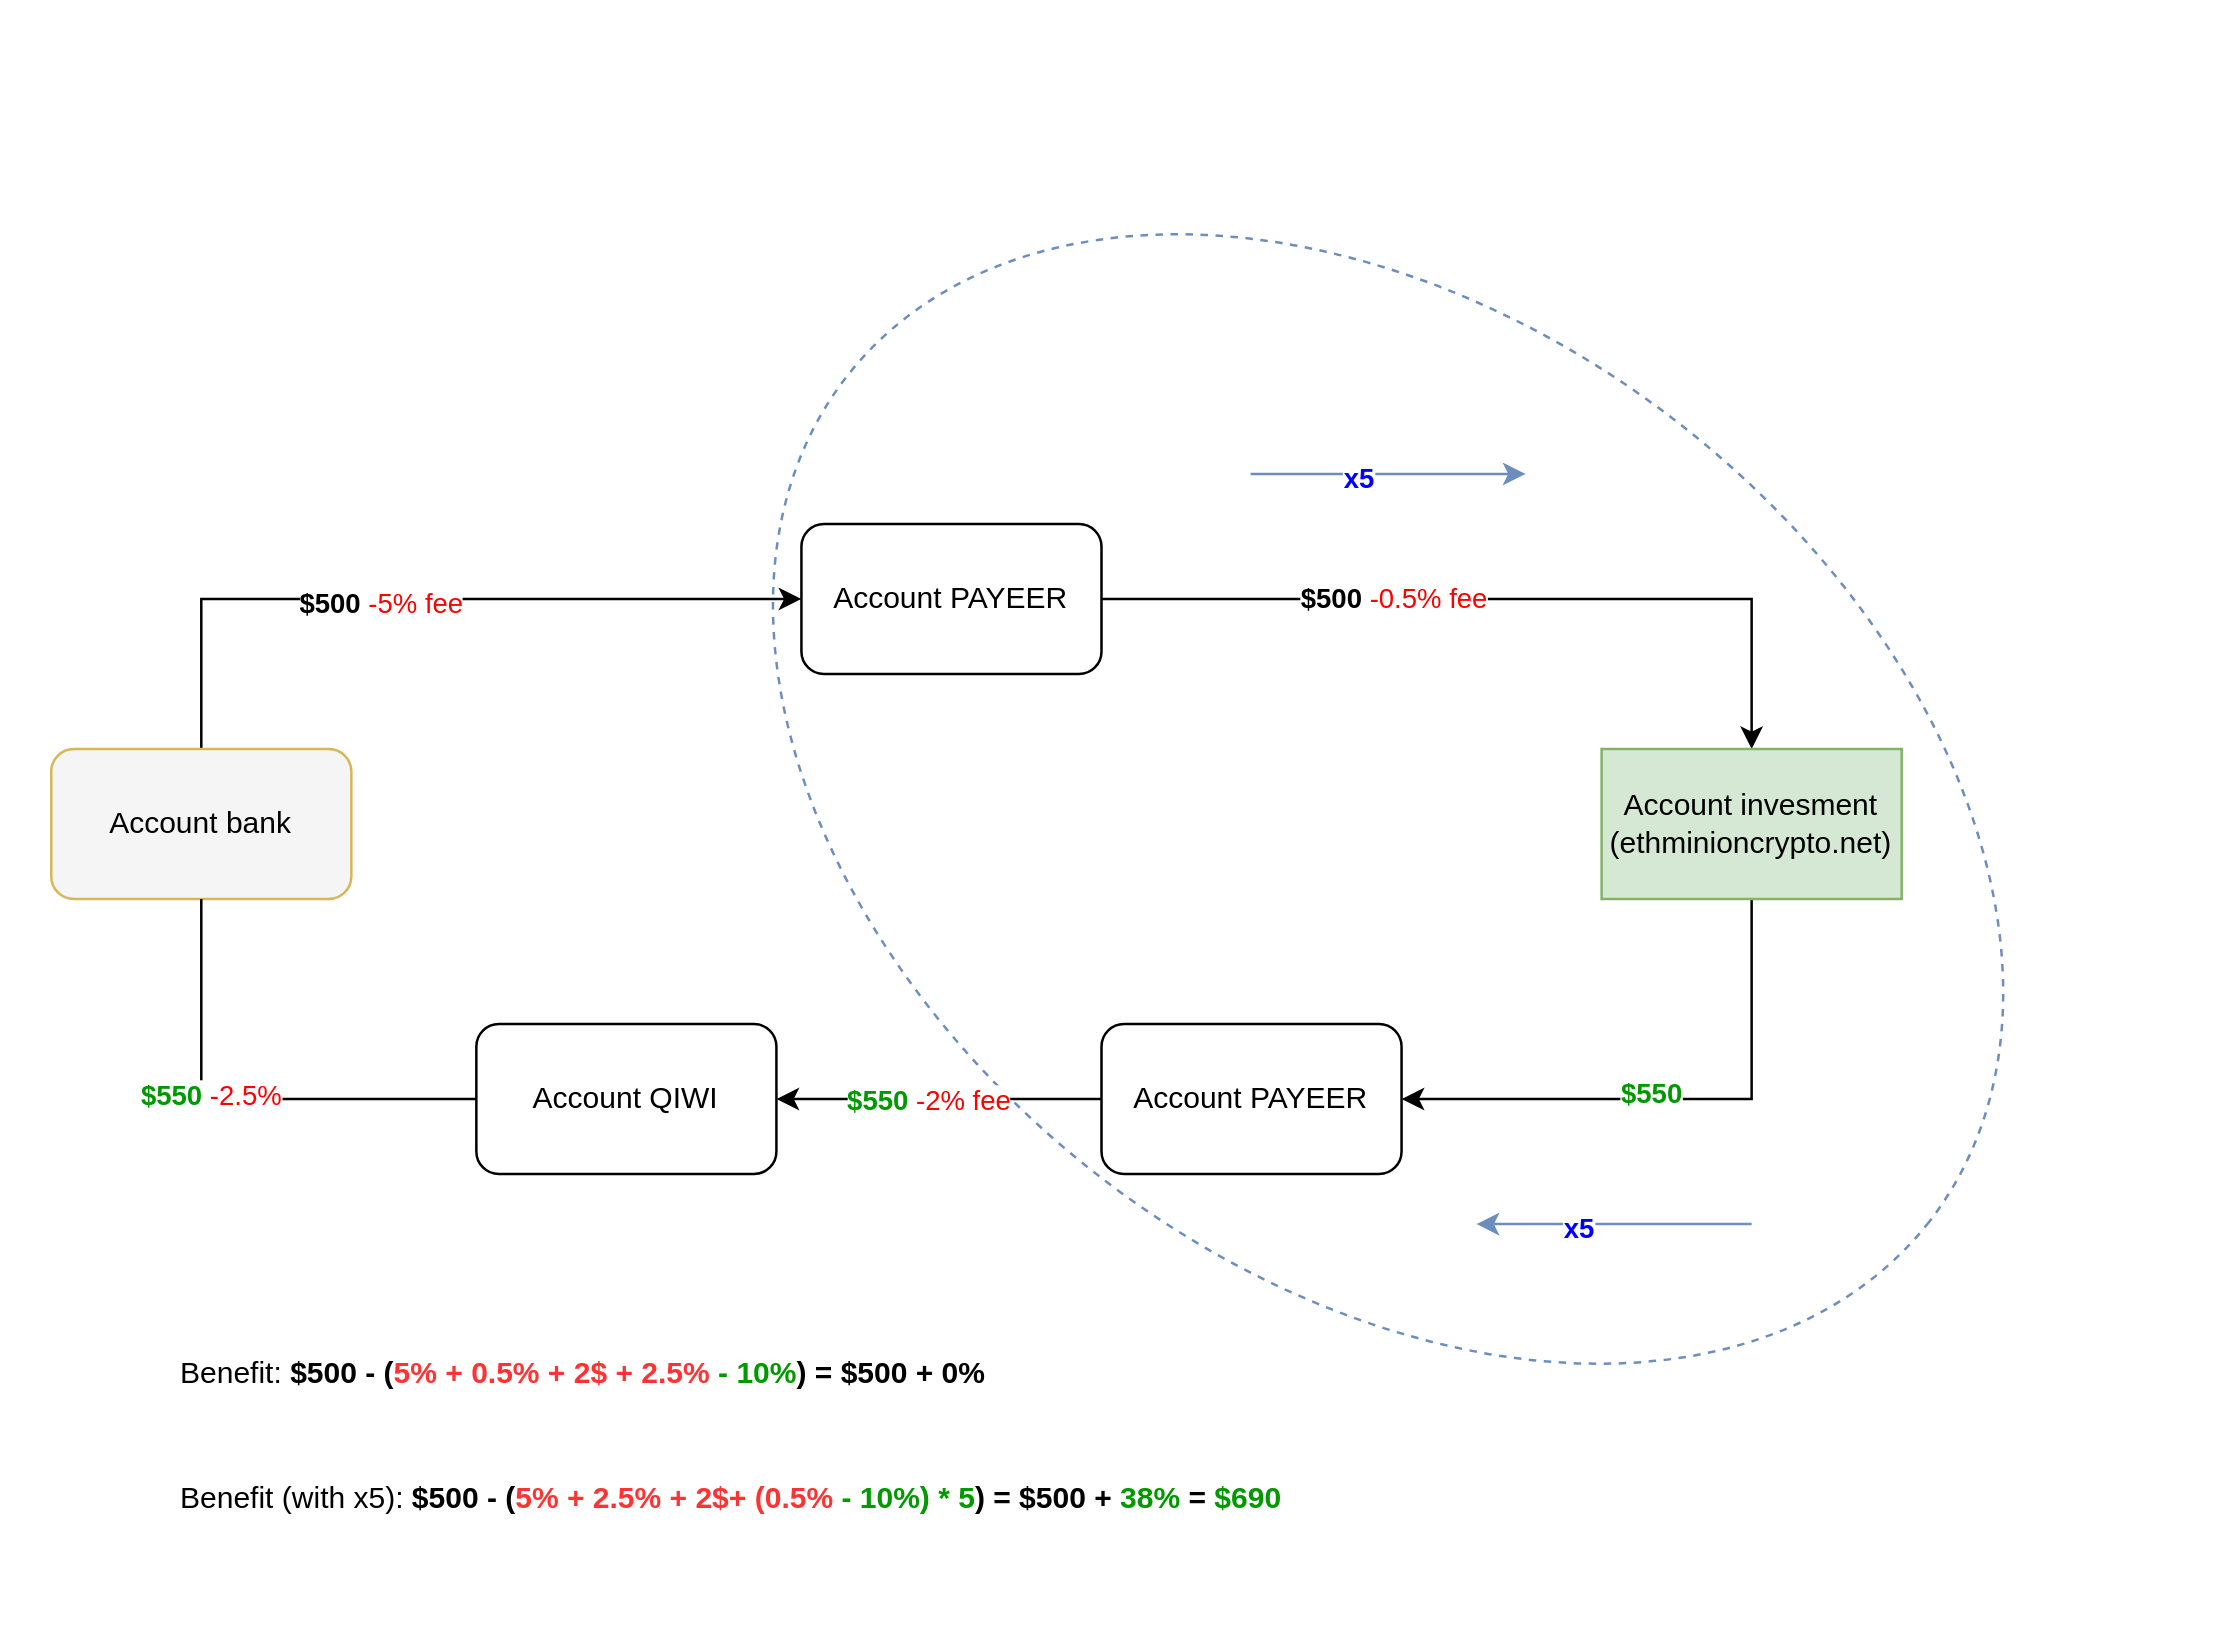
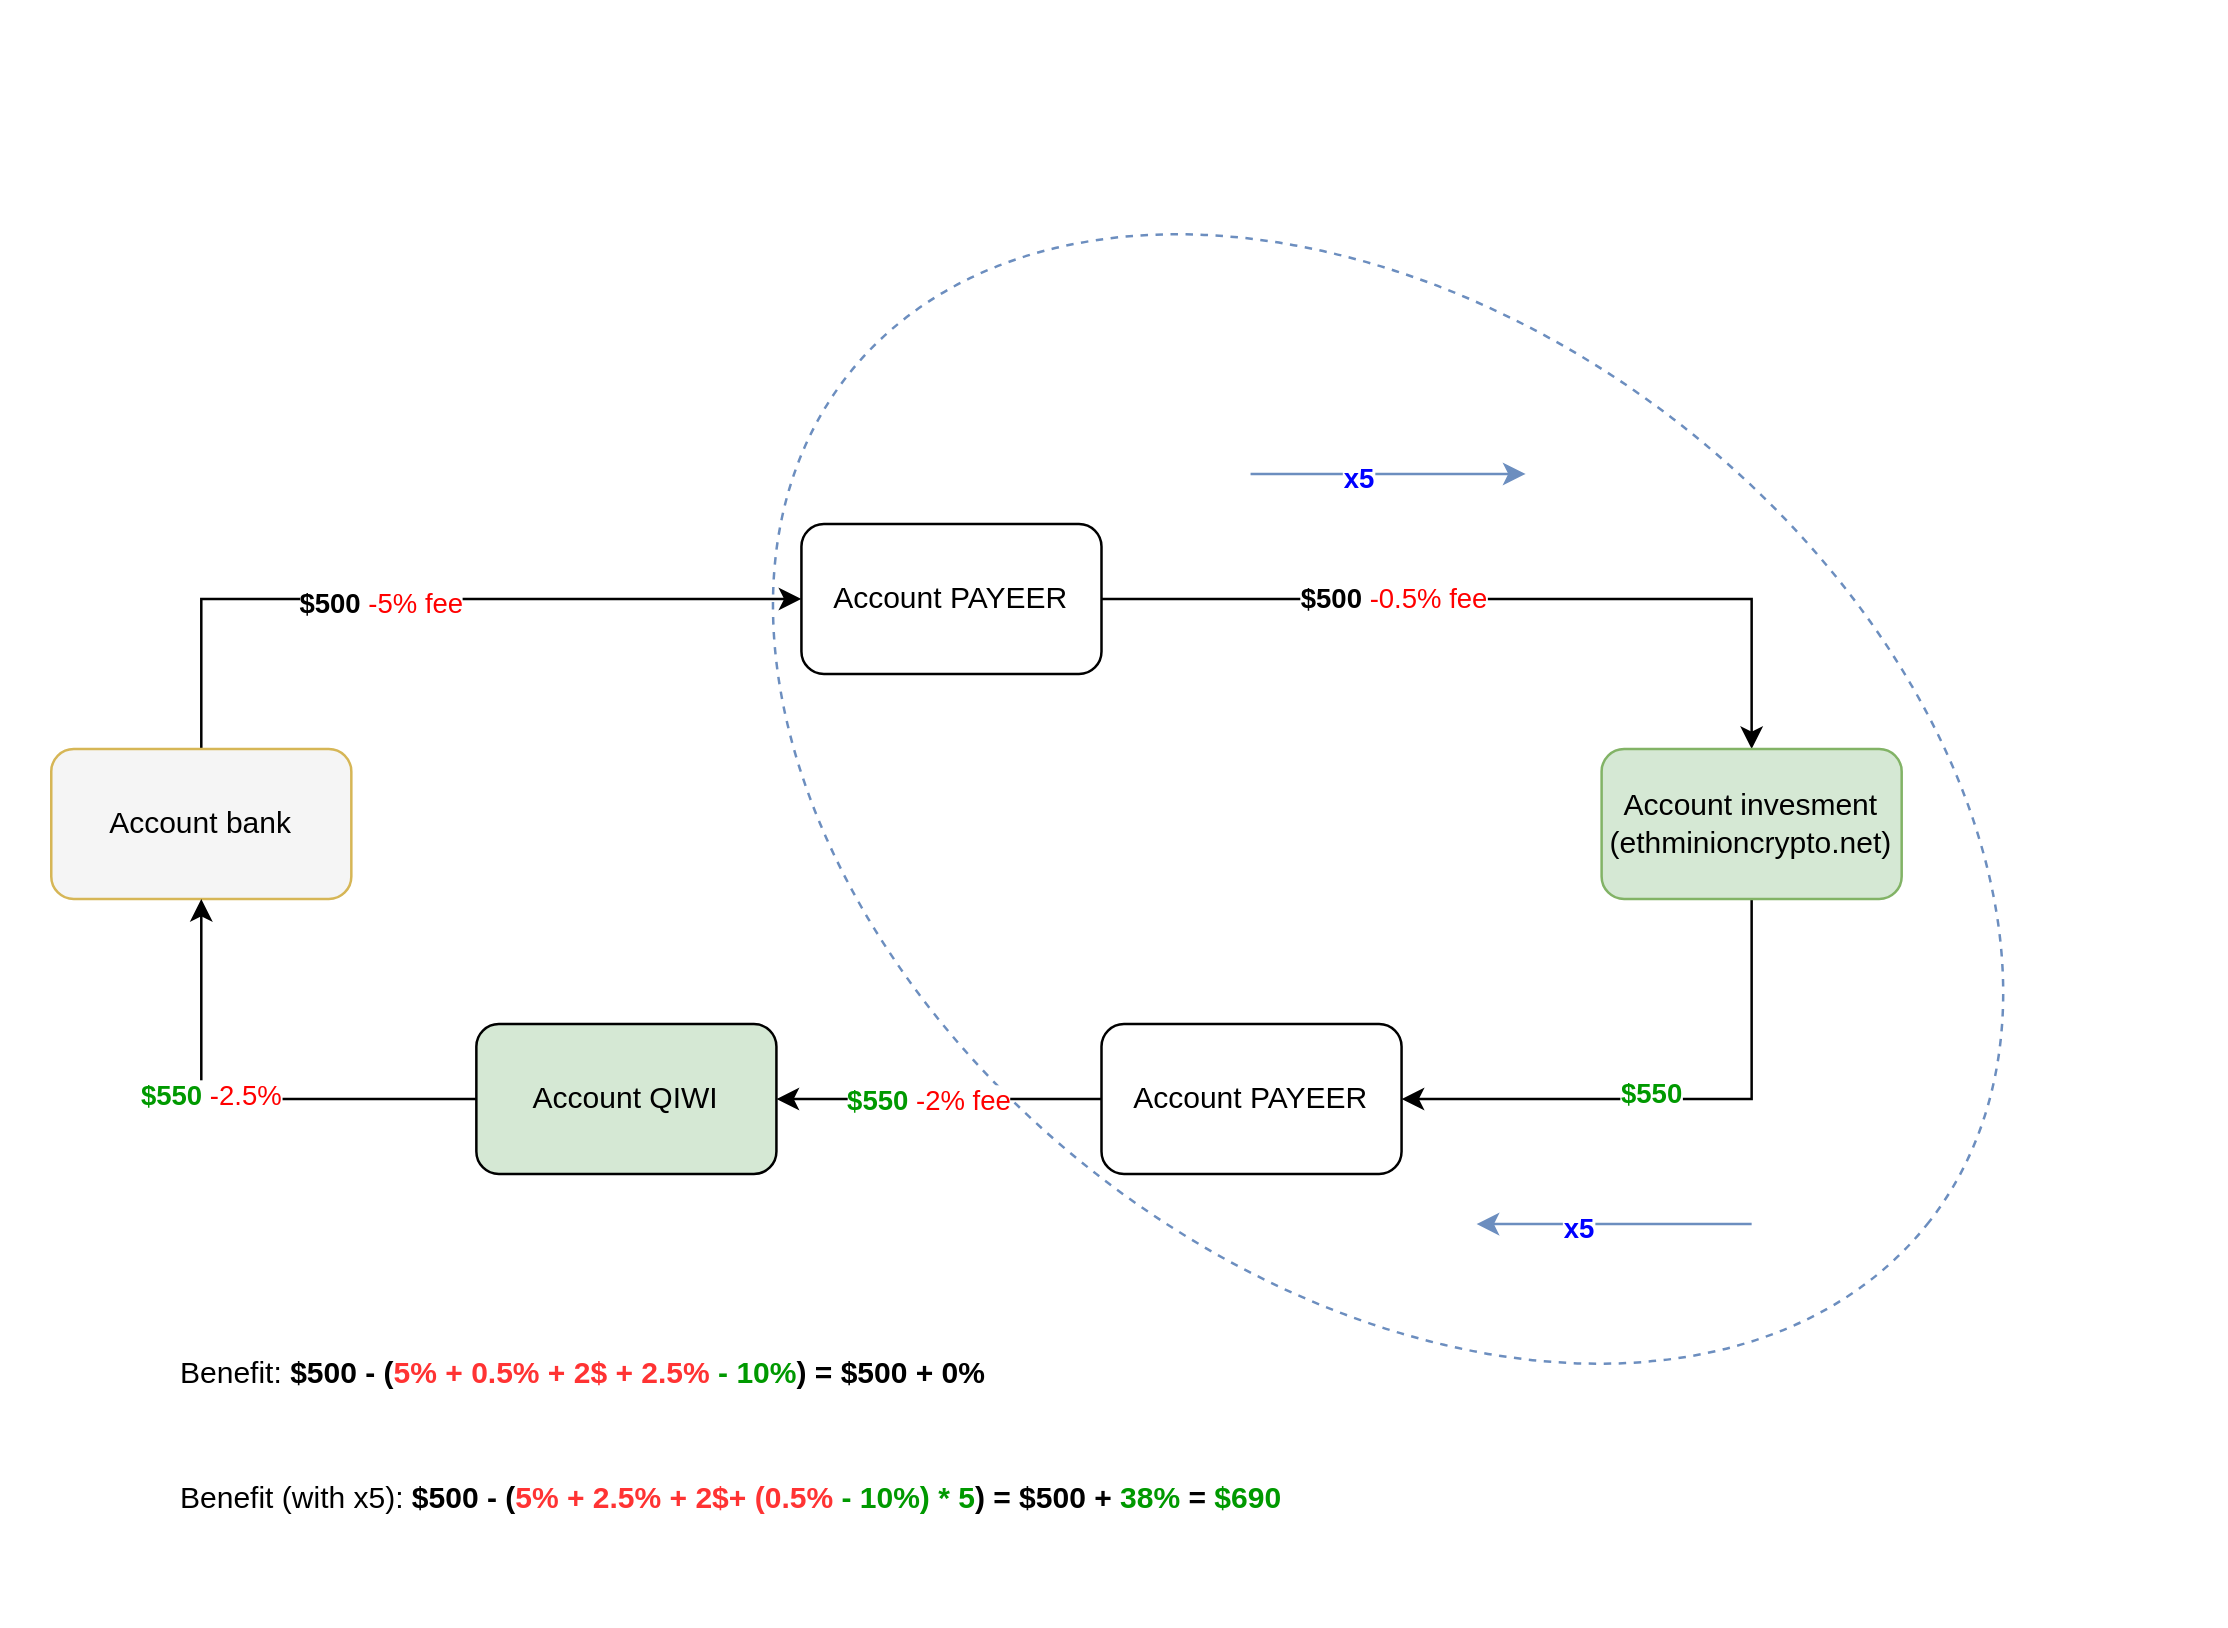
node "Account invesment (ethminioncrypto.net)": shape rectangle -> rounded rectangle
edge "Account bank" -- "Account QIWI": arrowhead none -> classic
node "Account QIWI": fillcolor #ffffff -> #d5e8d4
